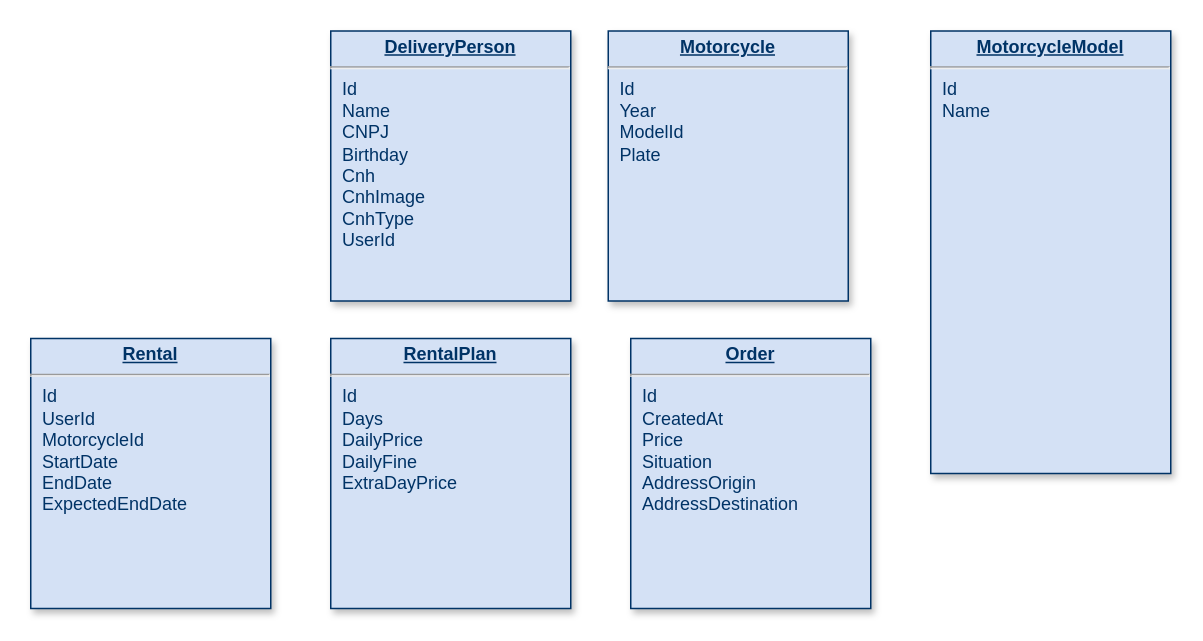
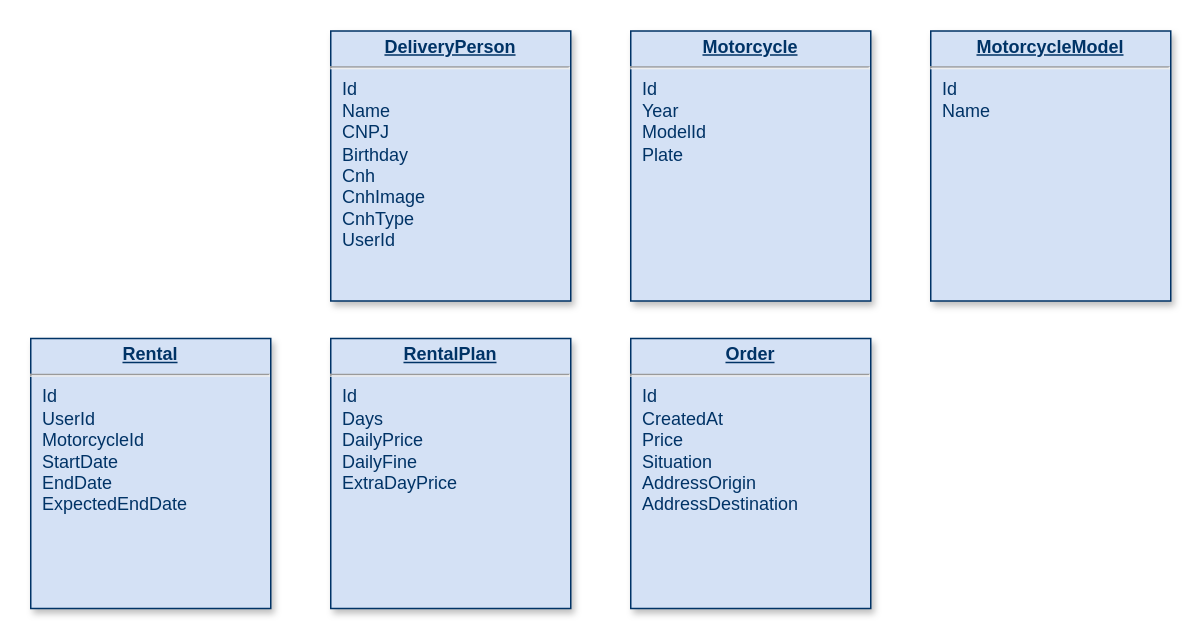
node "Motorcycle Id Year ModelId Plate": moved (728, 166) -> (751, 166)
node "MotorcycleModel Id Name": size 240x443 -> 240x270
